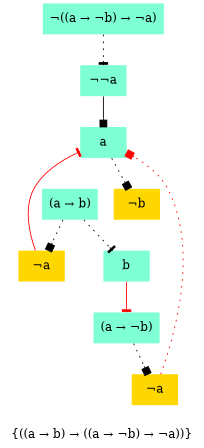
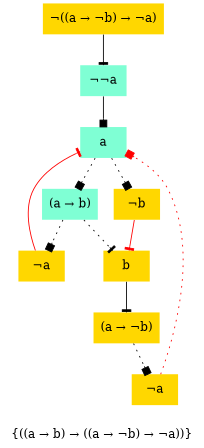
node "¬((a → ¬b) → ¬a)": fillcolor aquamarine -> gold
edge "¬((a → ¬b) → ¬a)" -> "¬¬a": style dotted -> solid
edge "a" -> "(a → b)": added
edge "¬b" -> "b": added
node "b": fillcolor aquamarine -> gold
edge "b" -> "(a → ¬b)": color red -> black
node "(a → ¬b)": fillcolor aquamarine -> gold
